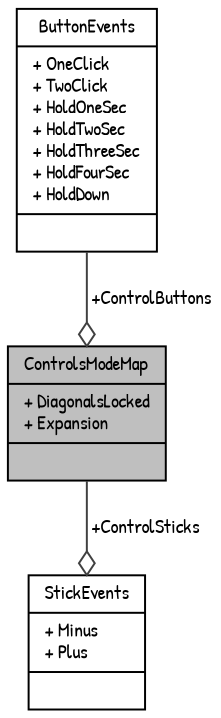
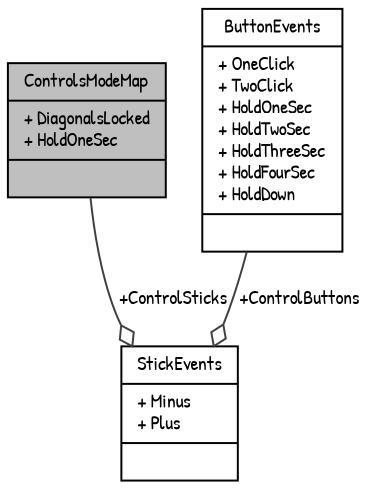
edge "ButtonEvents" -> "ControlsModeMap": now "ButtonEvents" -> "StickEvents"
node "ControlsModeMap": text "+ Expansion" -> "+ HoldOneSec"
